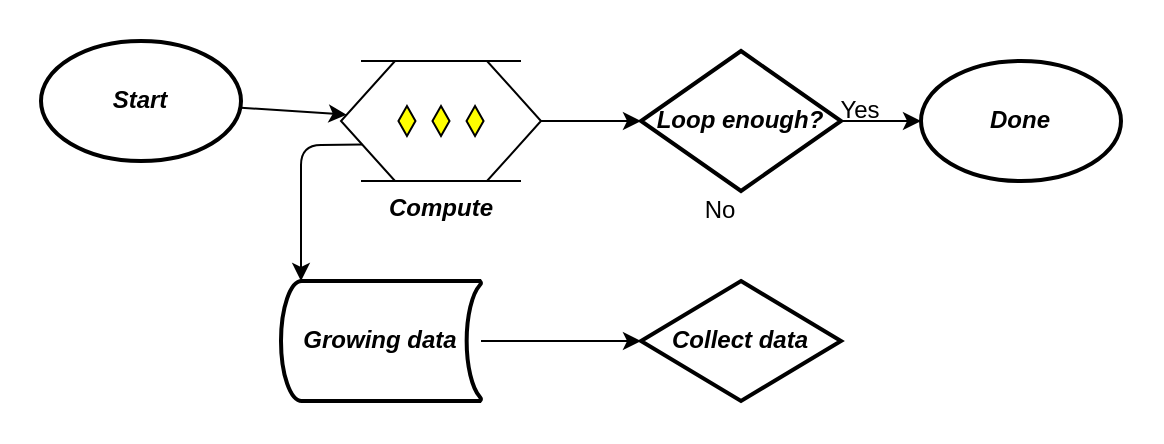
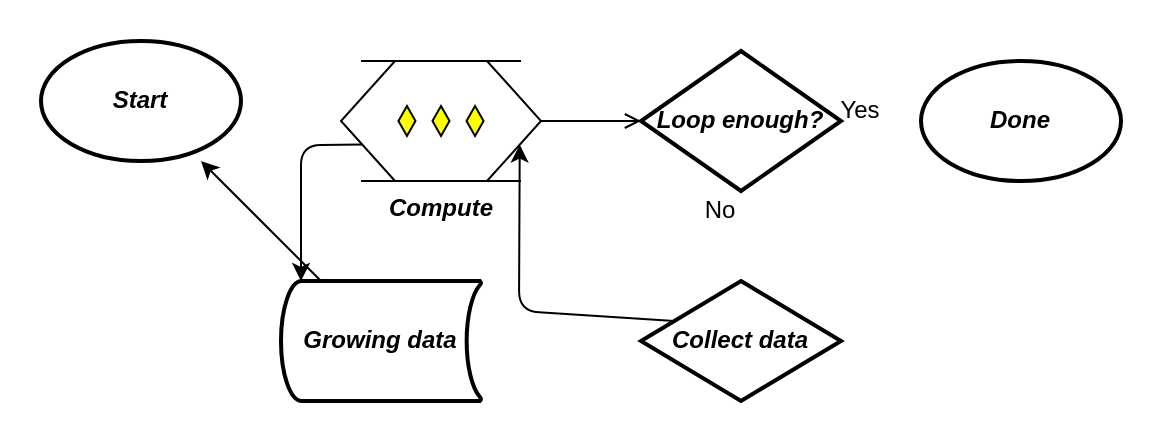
edge "Start" -> "Compute": removed
edge "Compute" -> "Loop enough?": arrowhead classic -> open
edge "Loop enough?" -> "Done": removed
edge "Collect data" -> "Compute": added
edge "Growing data" -> "Collect data": now "Growing data" -> "Start"
